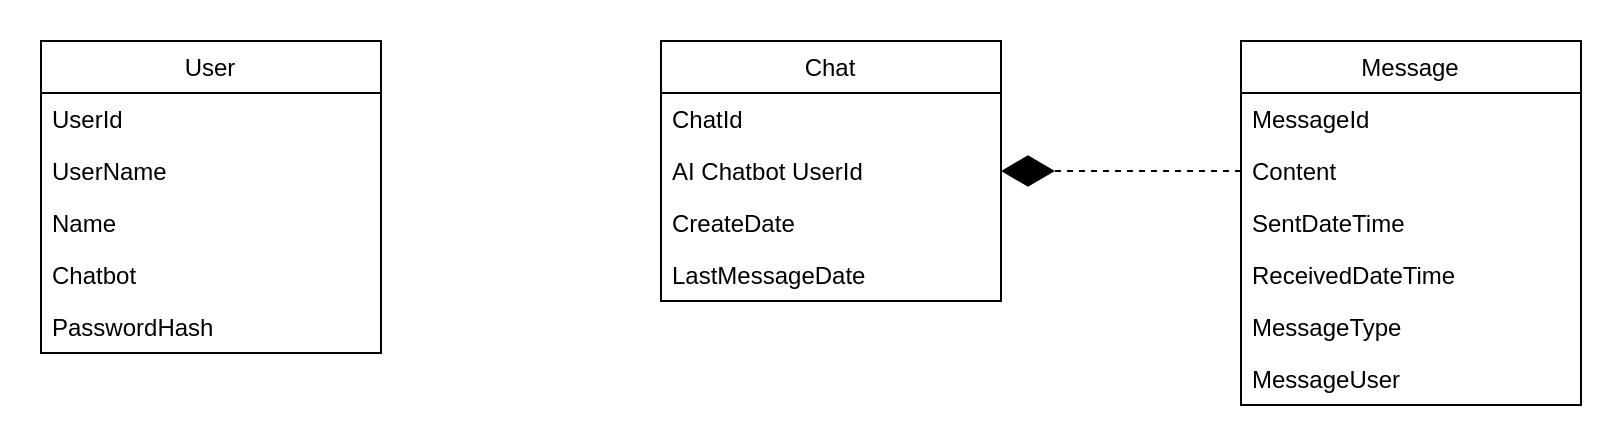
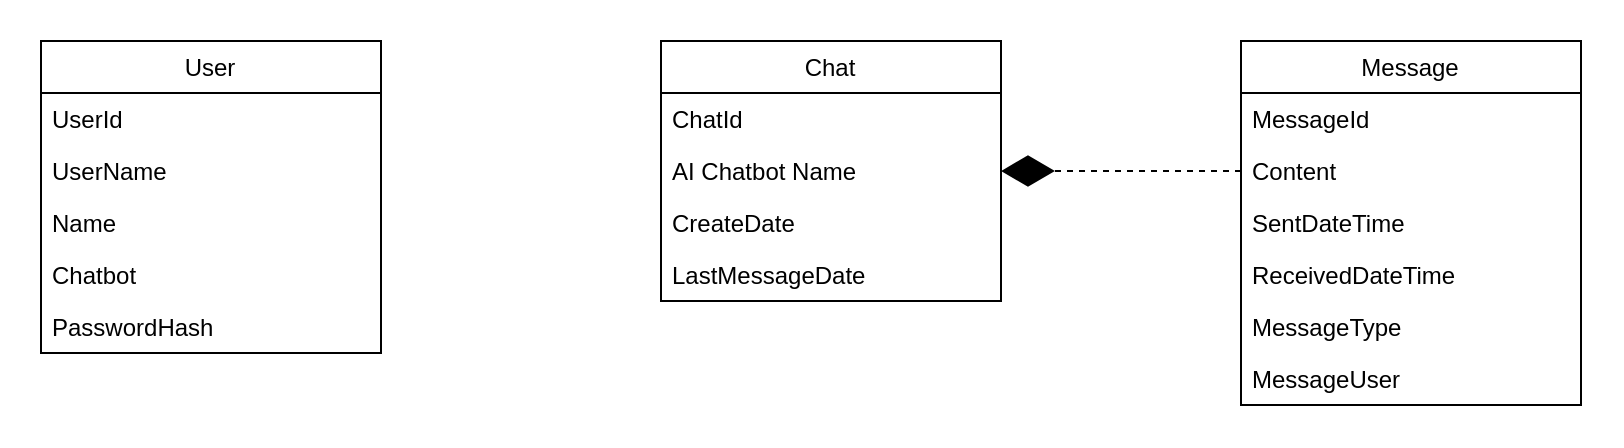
node "AI Chatbot UserId": label "AI Chatbot UserId" -> "AI Chatbot Name"
